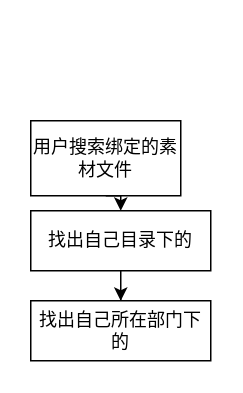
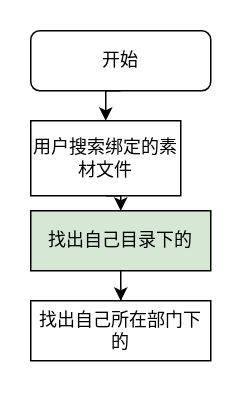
node "开始": added
edge "开始" -> "用户搜索绑定的素材文件": added
node "找出自己目录下的": fillcolor #ffffff -> #d5e8d4
